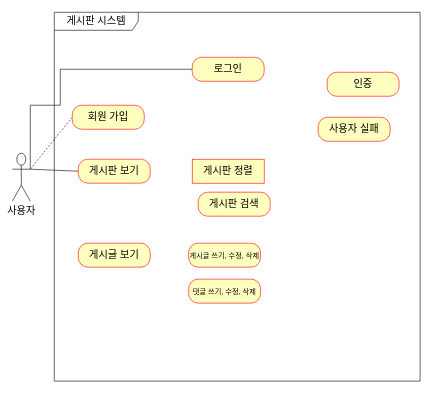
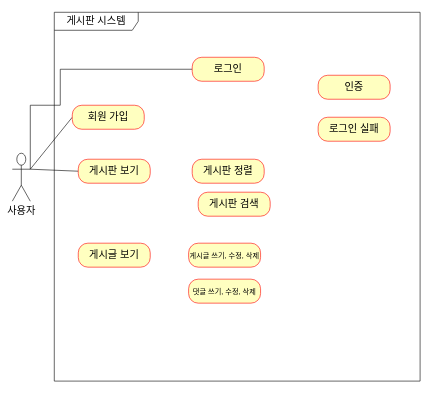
node "인증": moved (363, 84) -> (354, 87)
node "사용자 실패": label "사용자 실패" -> "로그인 실패"
edge "회원 가입" -- "사용자": style dashed -> solid
node "게시판 정렬": shape rectangle -> rounded rectangle
